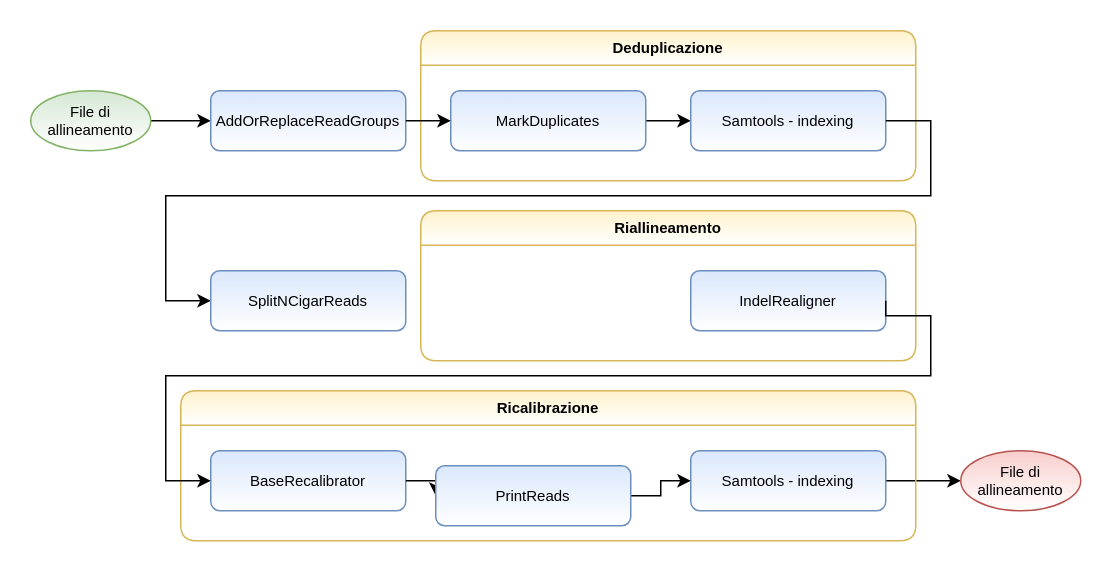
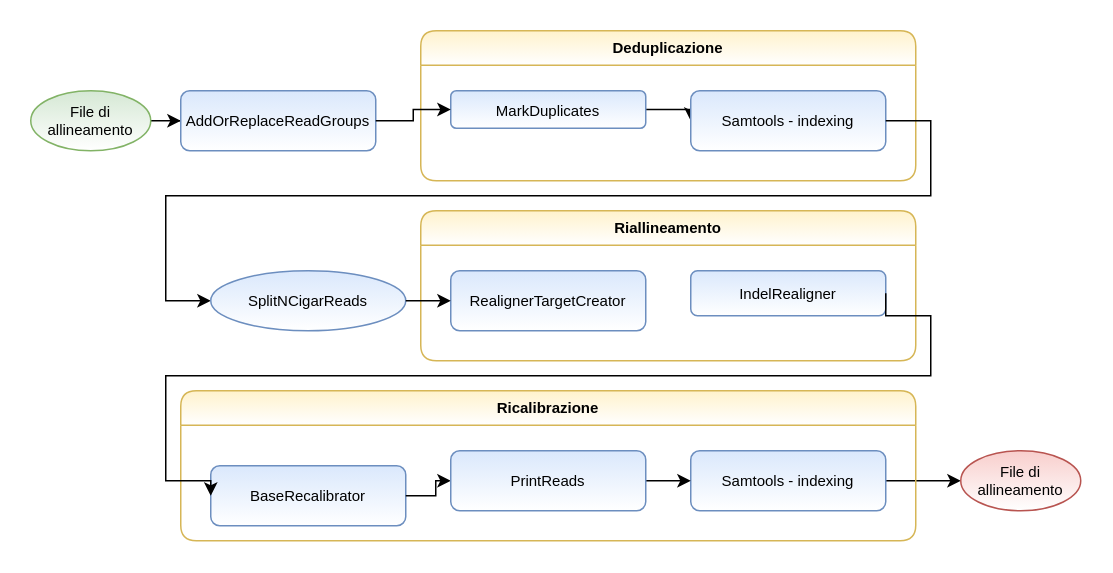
node "AddOrReplaceReadGroups": moved (308, 121) -> (278, 121)
node "MarkDuplicates": size 195x60 -> 195x38
node "SplitNCigarReads": shape rounded rectangle -> ellipse
edge "SplitNCigarReads" -> "RealignerTargetCreator": added
node "RealignerTargetCreator": added
node "IndelRealigner": size 195x60 -> 195x45
node "BaseRecalibrator": moved (308, 481) -> (308, 496)
node "PrintReads": moved (533, 496) -> (548, 481)
